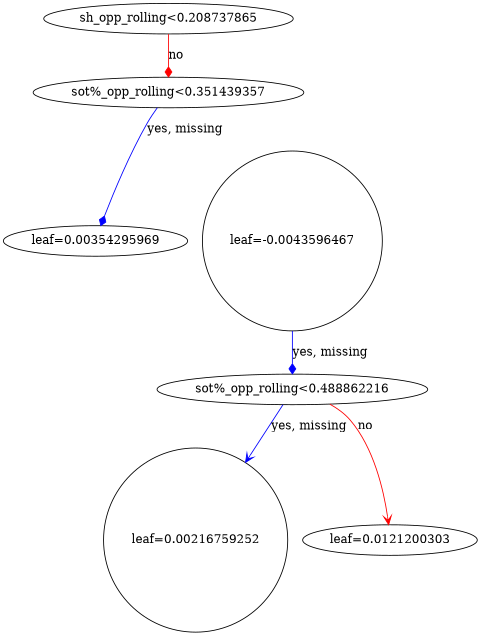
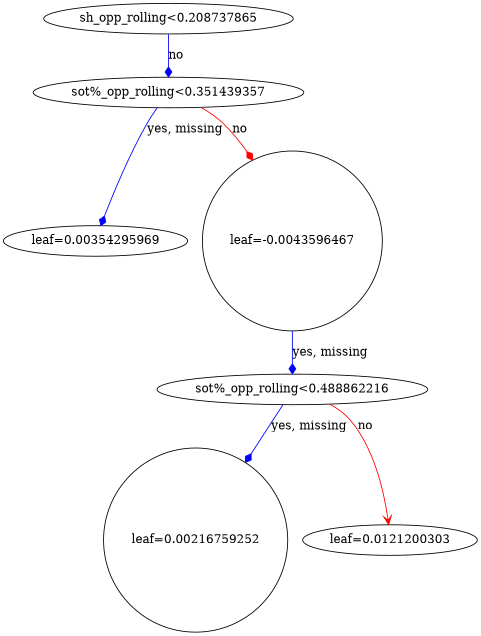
edge "sh_opp_rolling<0.208737865" -> "sot%_opp_rolling<0.351439357": color #ff0000 -> #0000ff
edge "sot%_opp_rolling<0.351439357" -> "leaf=-0.0043596467": added, label "no"
edge "sot%_opp_rolling<0.488862216" -> "leaf=0.00216759252": arrowhead vee -> diamond
